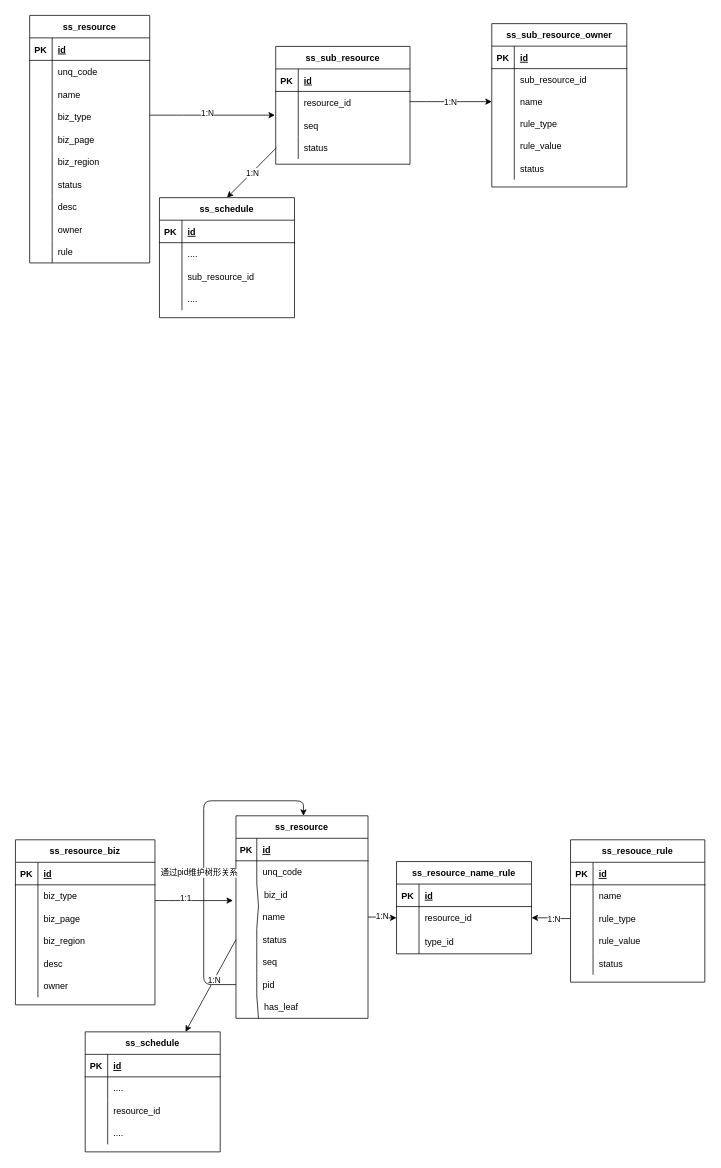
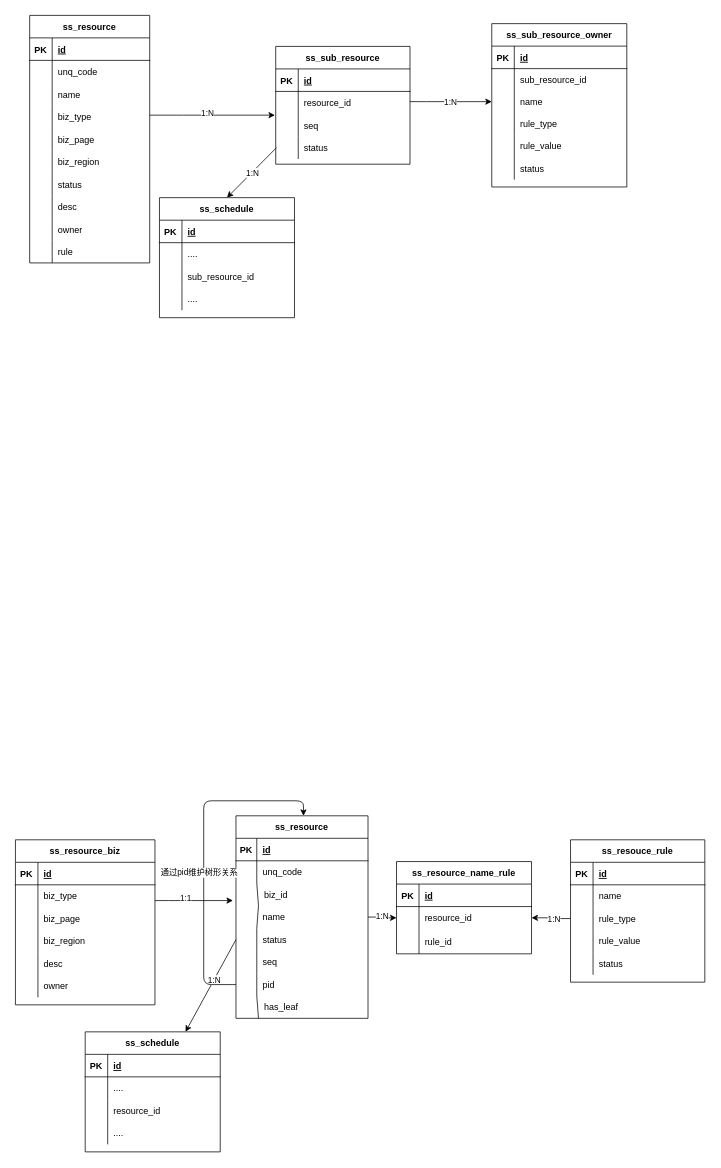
node "type_id": label "type_id" -> "rule_id"
